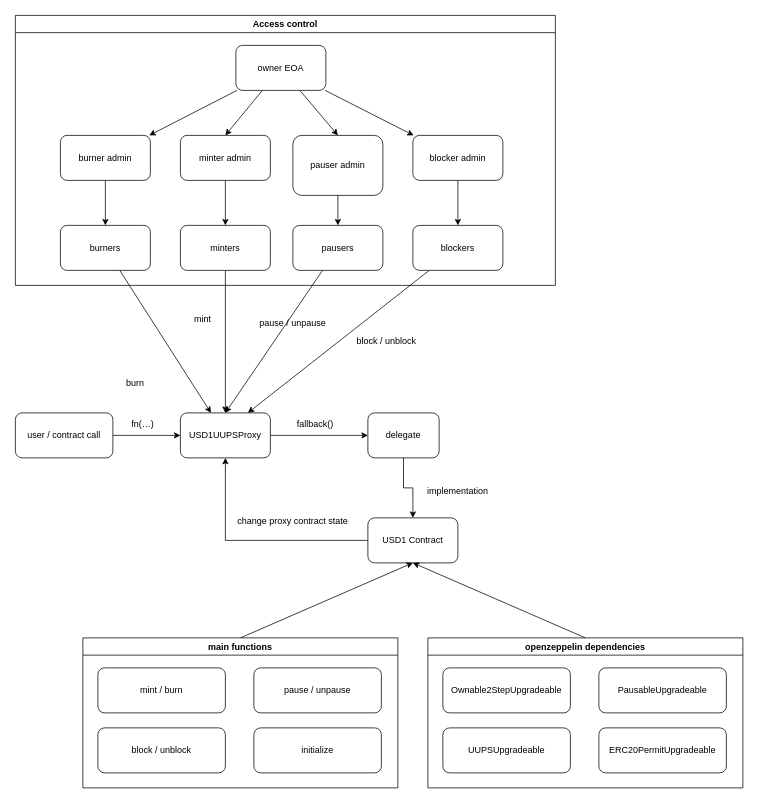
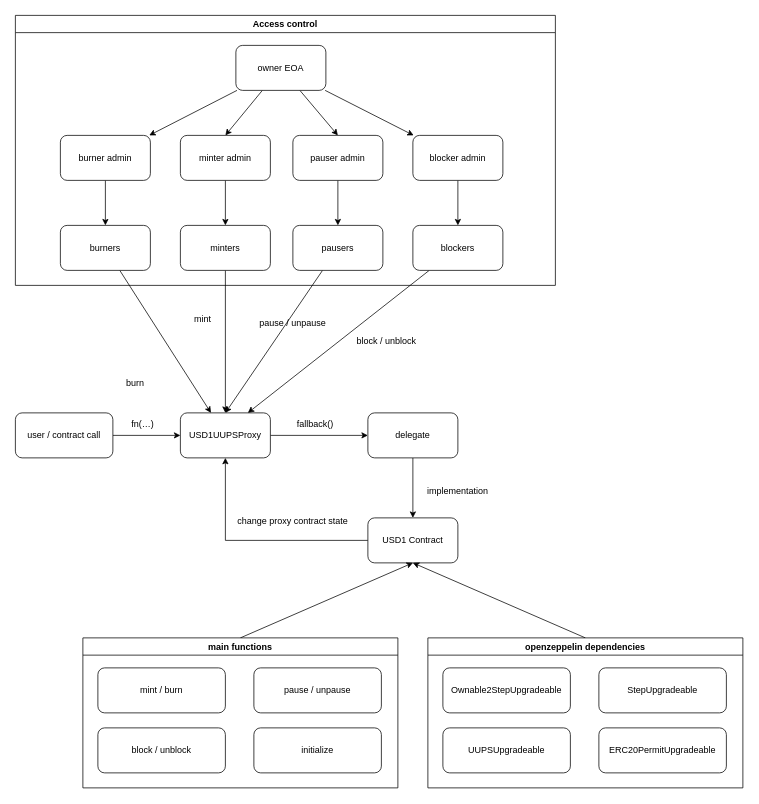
node "pauser admin": size 90x60 -> 90x45
node "delegate": size 71x45 -> 90x45
node "PausableUpgradeable": label "PausableUpgradeable" -> "StepUpgradeable"
